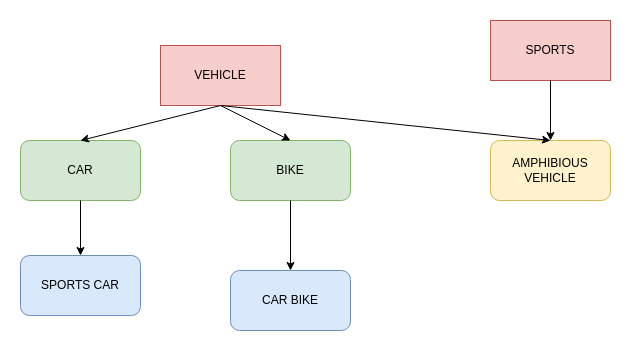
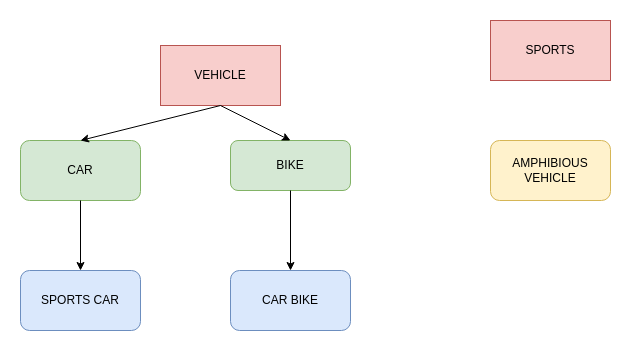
edge "SPORTS" -> "AMPHIBIOUS VEHICLE": removed
edge "VEHICLE" -> "AMPHIBIOUS VEHICLE": removed
node "BIKE": size 120x60 -> 120x50
node "SPORTS CAR": moved (81, 286) -> (81, 301)
